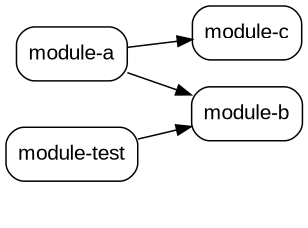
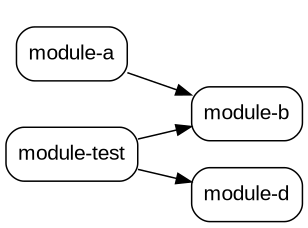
node "module-c": removed
node "module-d": added
